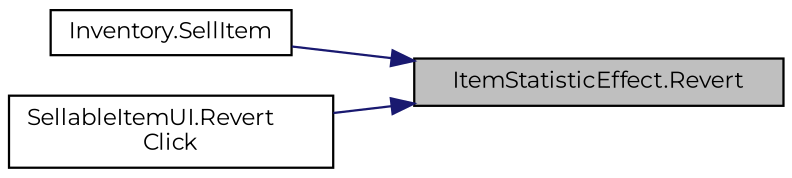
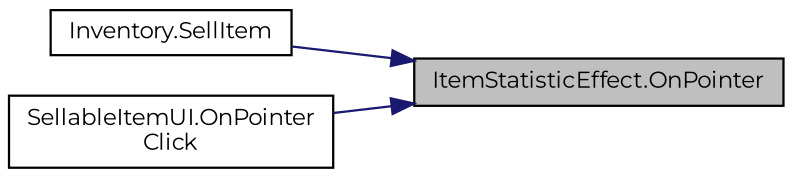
node "ItemStatisticEffect.Revert": label "ItemStatisticEffect.Revert" -> "ItemStatisticEffect.OnPointer"
node "SellableItemUI.Revert Click": label "SellableItemUI.Revert Click" -> "SellableItemUI.OnPointer Click"
